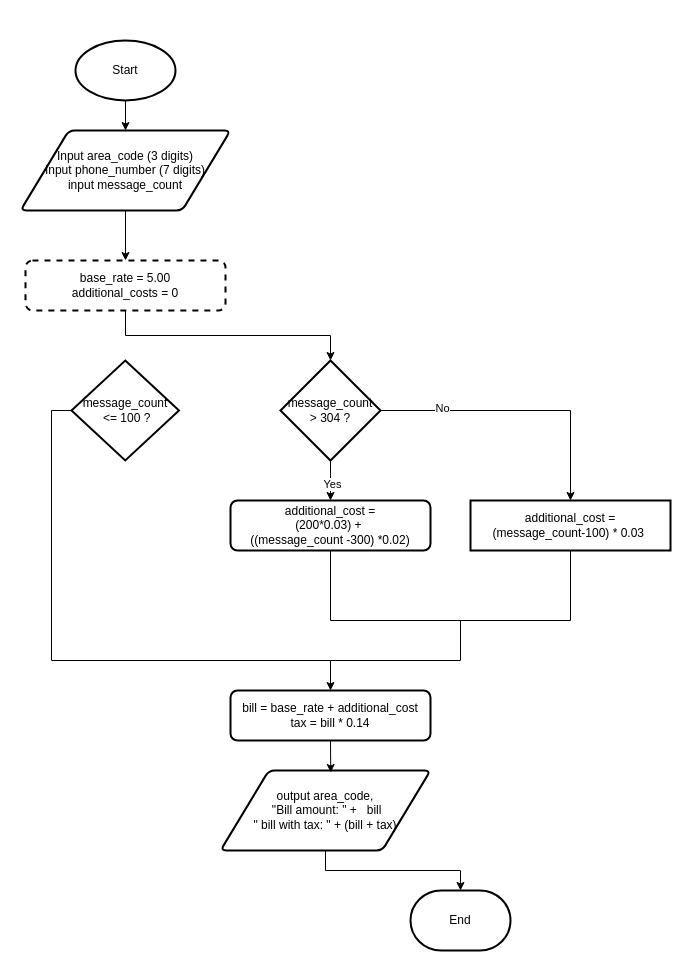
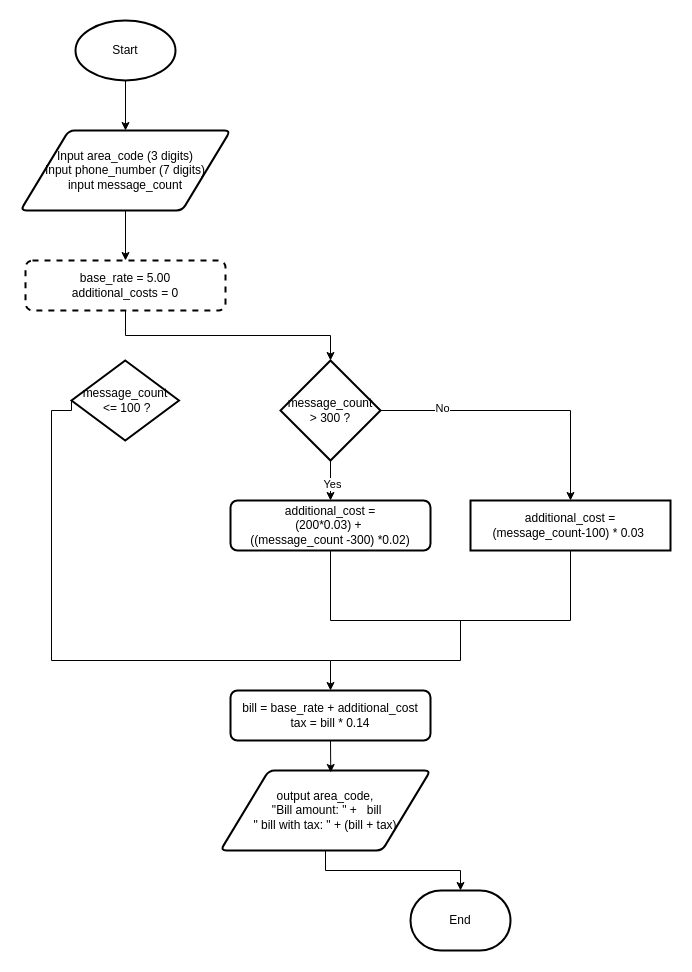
node "Start": moved (126, 71) -> (126, 51)
node "message_count <= 100 ?": size 108x100 -> 108x80
node "message_count > 304 ?": label "message_count > 304 ?" -> "message_count > 300 ?"
